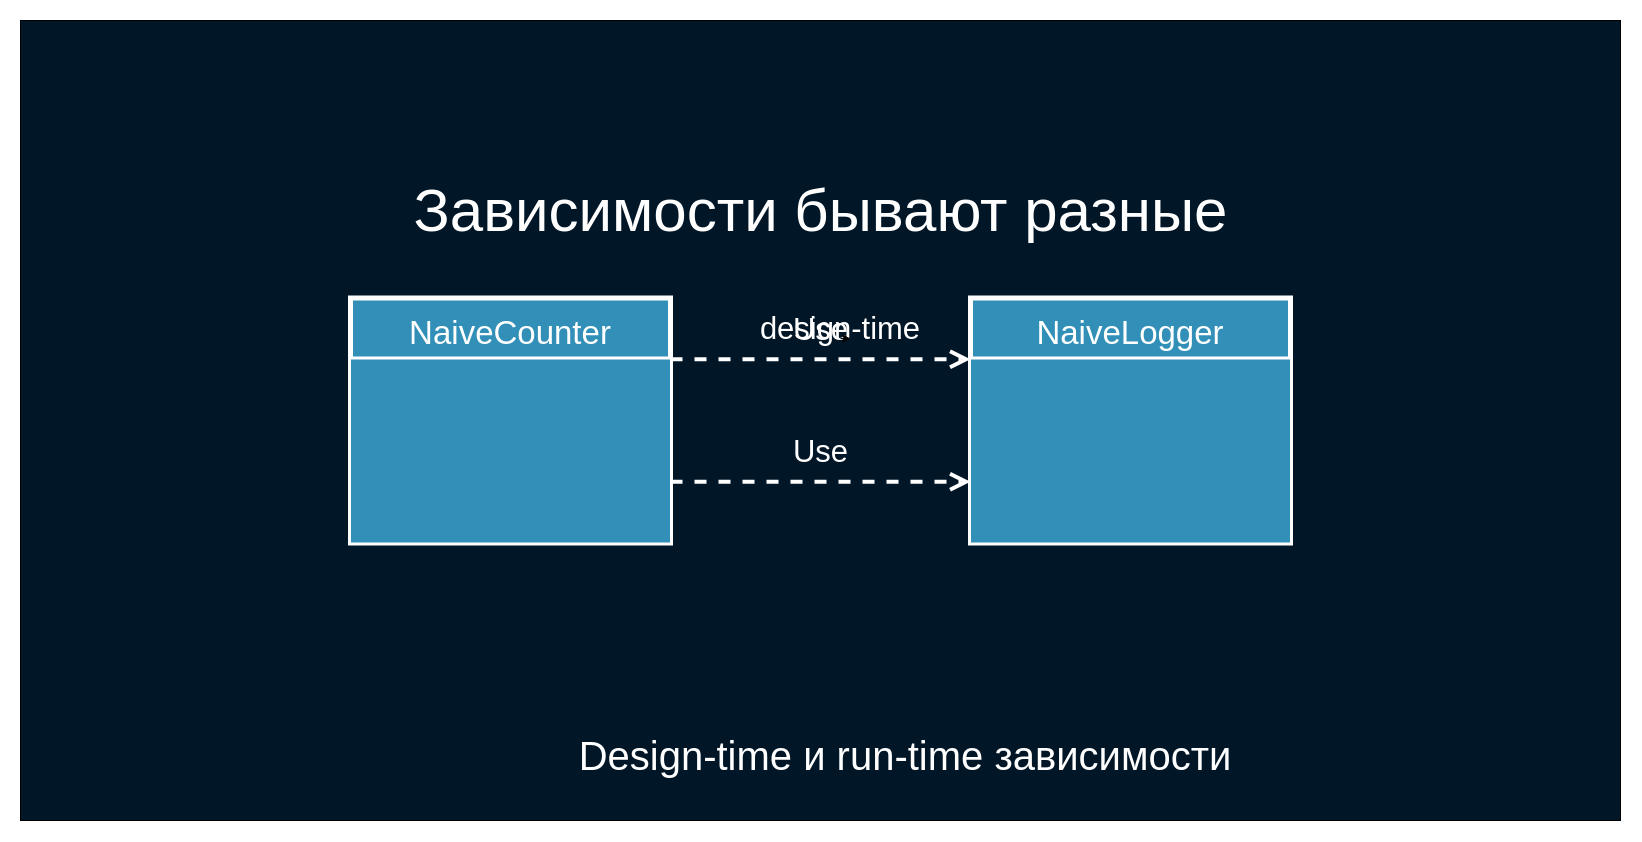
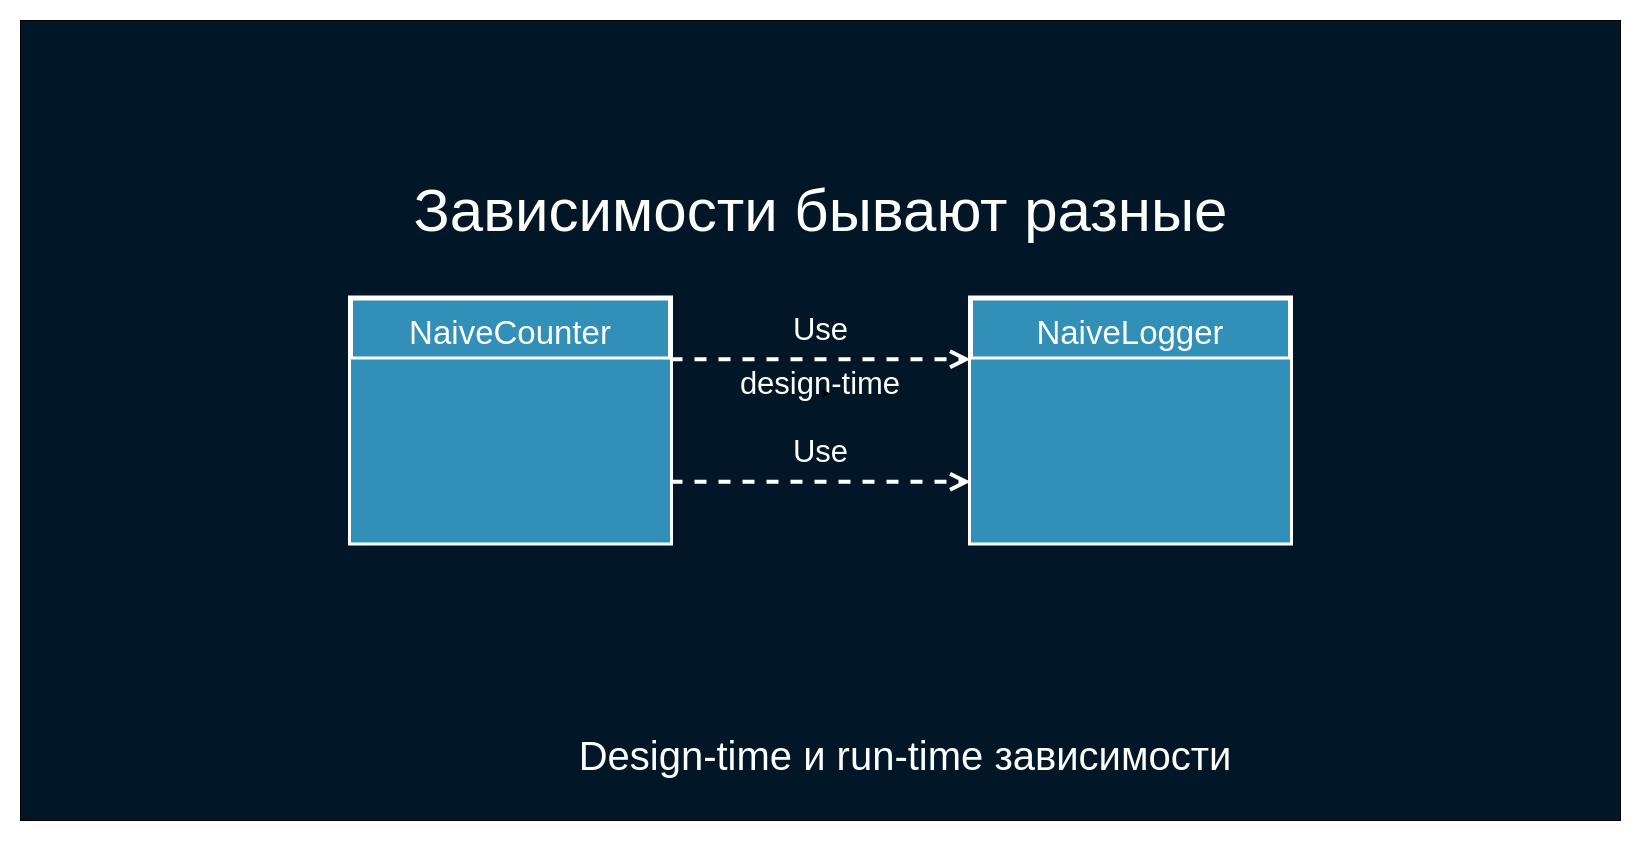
node "design-time": moved (841, 329) -> (821, 384)
